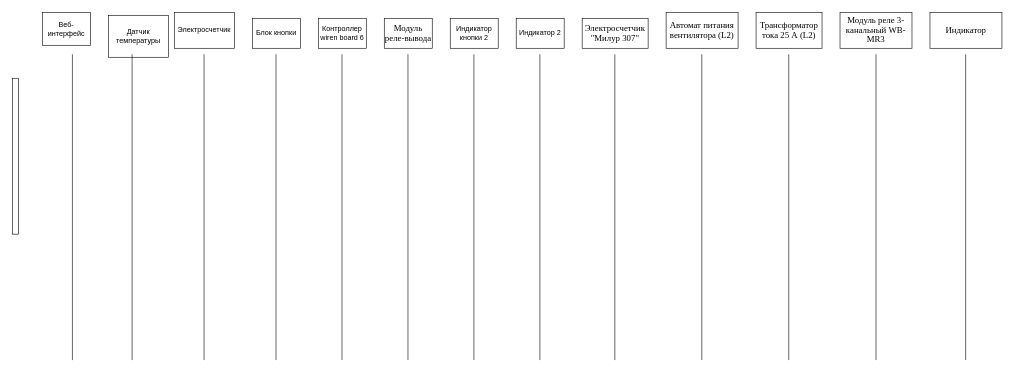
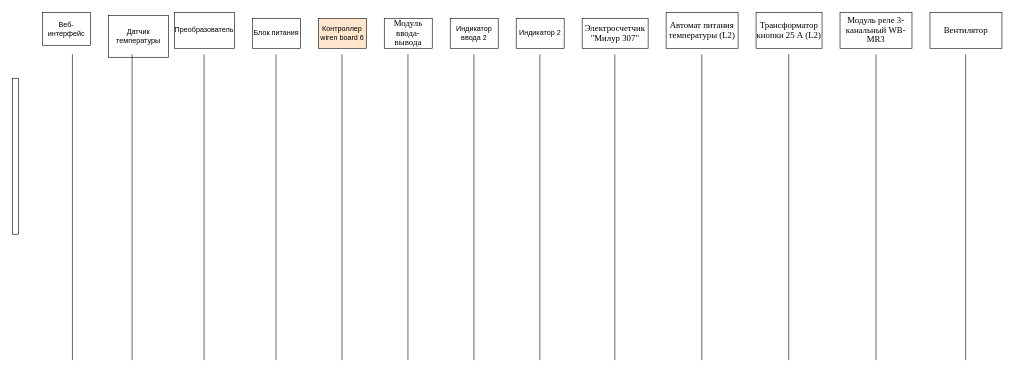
node "Электросчетчик": label "Электросчетчик" -> "Преобразователь"
node "Автомат питания вентилятора (L2)": label "Автомат питания вентилятора (L2)" -> "Автомат питания температуры (L2)"
node "Трансформатор тока 25 А (L2)": label "Трансформатор тока 25 А (L2)" -> "Трансформатор кнопки 25 А (L2)"
node "Индикатор": label "Индикатор" -> "Вентилятор"
node "Блок кнопки": label "Блок кнопки" -> "Блок питания"
node "Контроллер wiren board 6": fillcolor #ffffff -> #ffe6cc
node "Модуль реле-вывода": label "Модуль реле-вывода" -> "Модуль ввода-вывода"
node "Индикатор кнопки 2": label "Индикатор кнопки 2" -> "Индикатор ввода 2"
